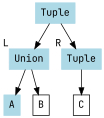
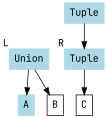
edge "Tuple" -> "Union L": removed
